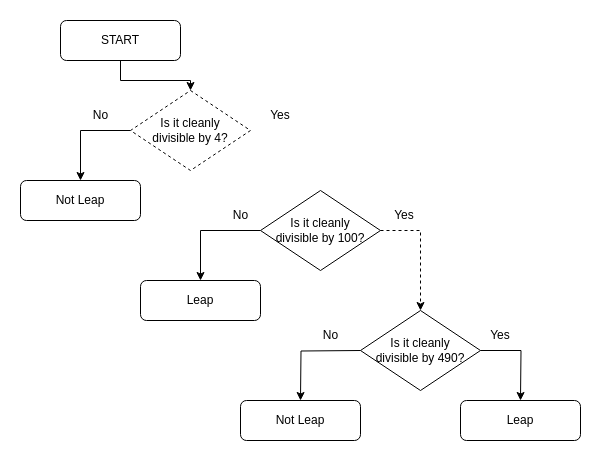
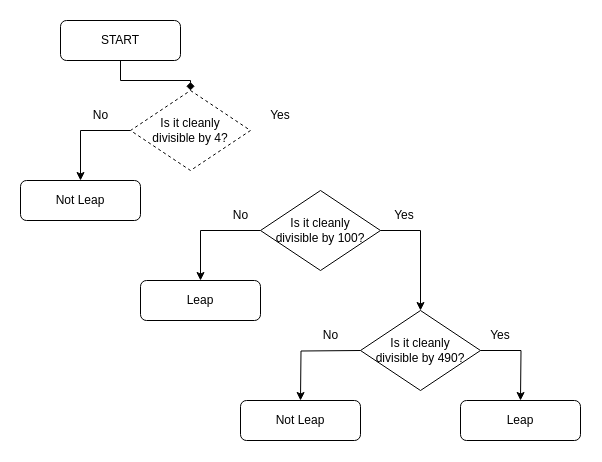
edge "START" -> "Is it cleanly divisible by 4?": arrowhead classic -> diamond
edge "Is it cleanly divisible by 100?" -> "Is it cleanly divisible by 490?": style dashed -> solid
